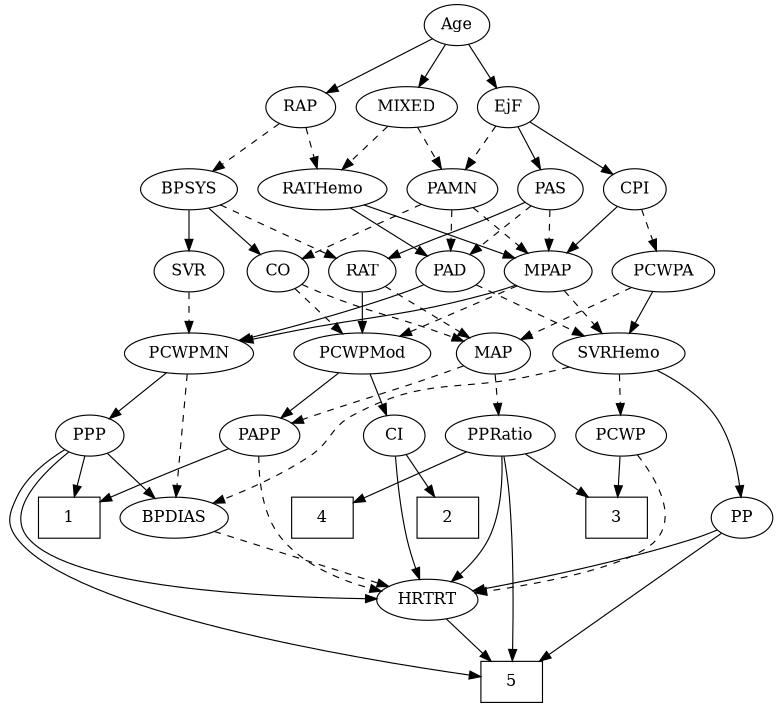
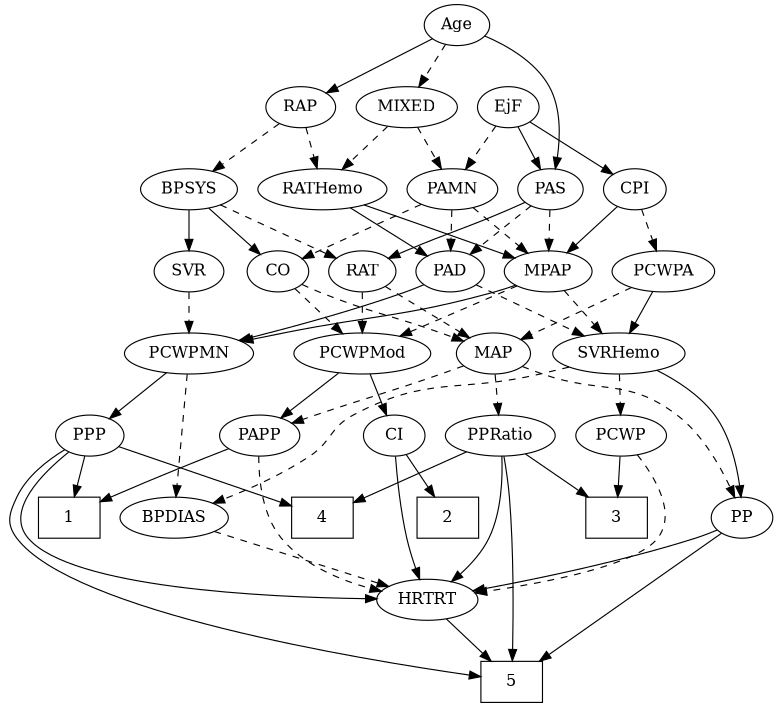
edge "Age" -> "MIXED": style solid -> dashed
edge "Age" -> "EjF": now "Age" -> "PAS"
edge "RAT" -> "PCWPMod": style solid -> dashed
edge "MAP" -> "PP": added
edge "PPP" -> "BPDIAS": now "PPP" -> "4"
